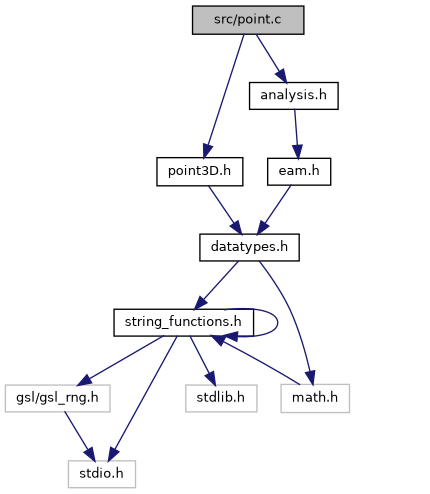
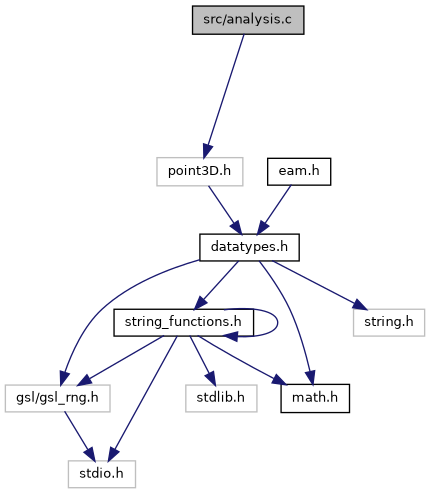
node "src/point.c": label "src/point.c" -> "src/analysis.c"
node "analysis.h": removed
node "point3D.h": color black -> grey75
edge "datatypes.h" -> "gsl/gsl_rng.h": added
node "string.h": added
edge "math.h" -> "string_functions.h": reversed
node "math.h": color grey75 -> black
